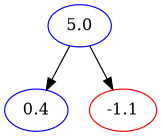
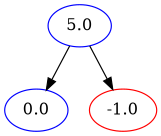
node "0.4": label "0.4" -> "0.0"
node "-1.1": label "-1.1" -> "-1.0"
